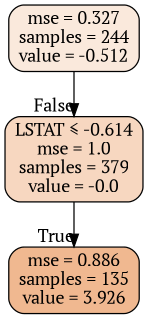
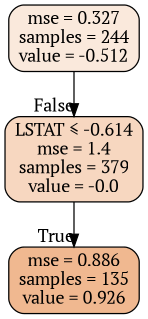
node "LSTAT ≤ -0.614": text "mse = 1.0" -> "mse = 1.4"
node "mse = 0.886": text "value = 3.926" -> "value = 0.926"
